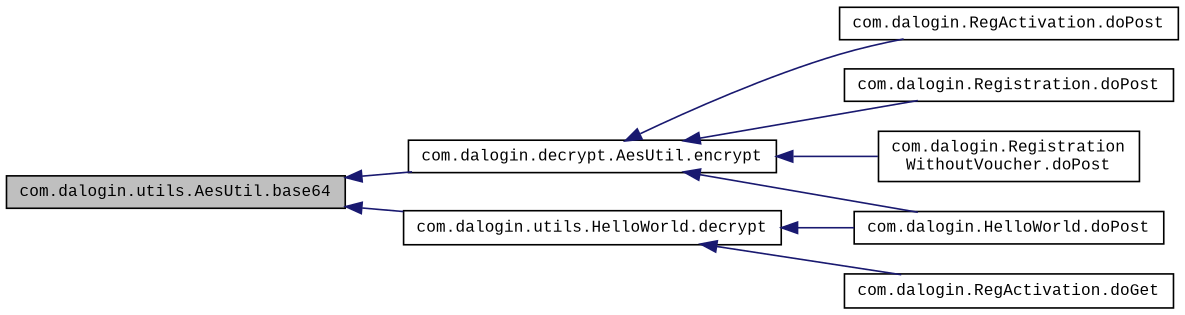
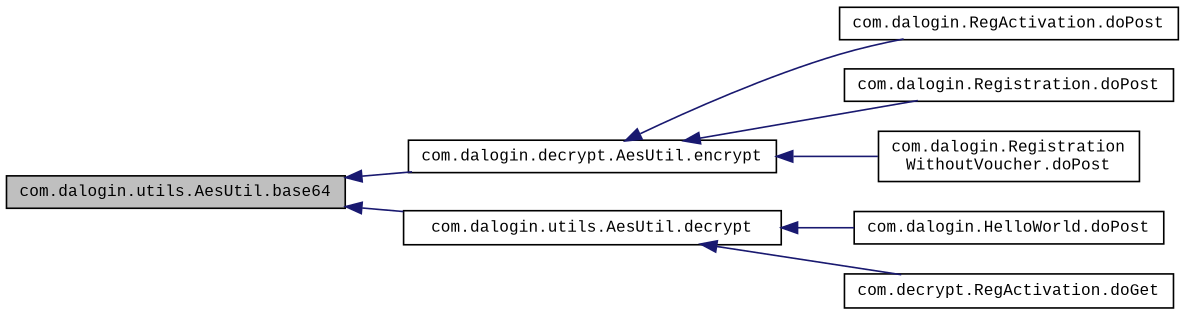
edge "com.dalogin.HelloWorld.doPost" -> "com.dalogin.decrypt.AesUtil.encrypt": removed
node "com.dalogin.utils.HelloWorld.decrypt": label "com.dalogin.utils.HelloWorld.decrypt" -> "com.dalogin.utils.AesUtil.decrypt"
node "com.dalogin.RegActivation.doGet": label "com.dalogin.RegActivation.doGet" -> "com.decrypt.RegActivation.doGet"
